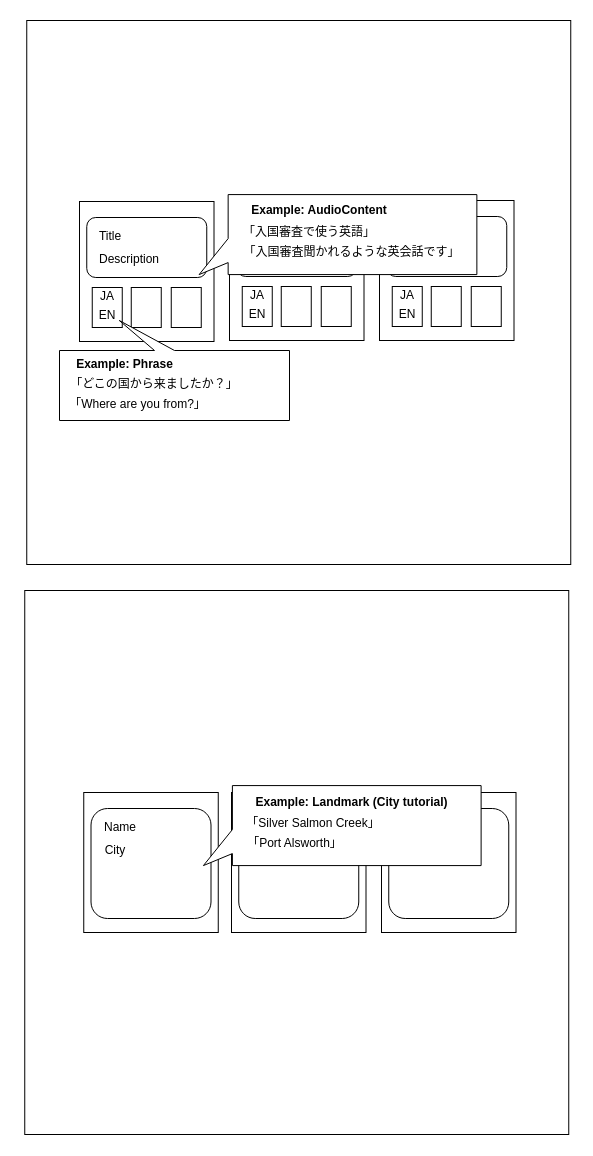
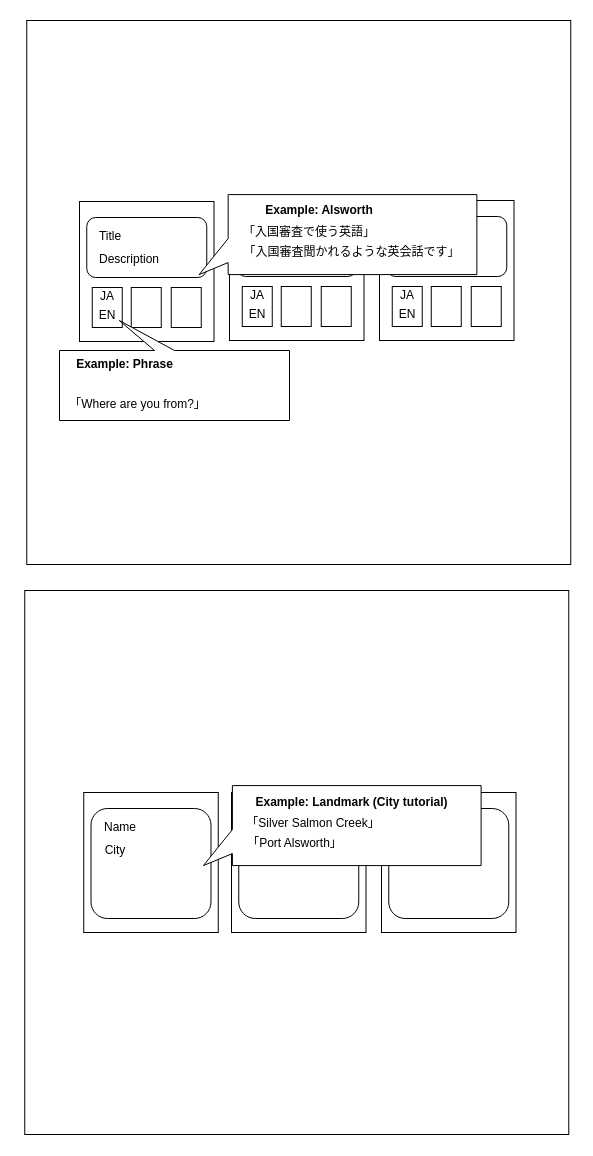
node "Example: AudioContent": label "Example: AudioContent" -> "Example: Alsworth"
node "「どこの国から来ましたか？」": removed
